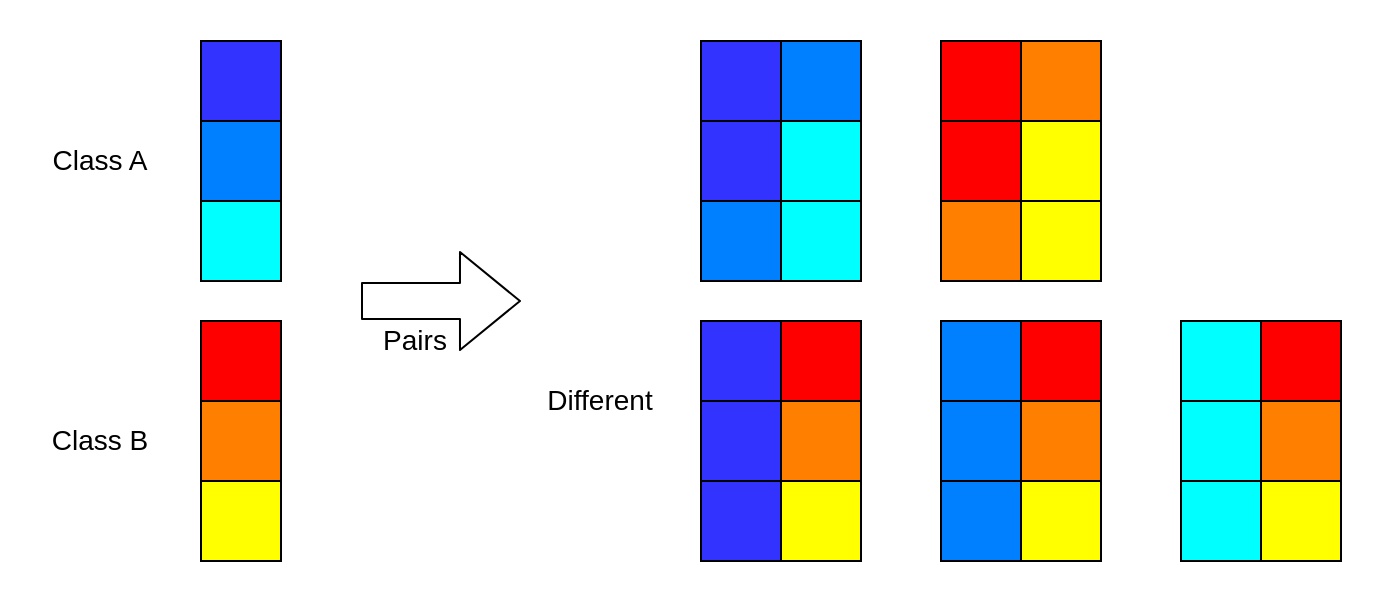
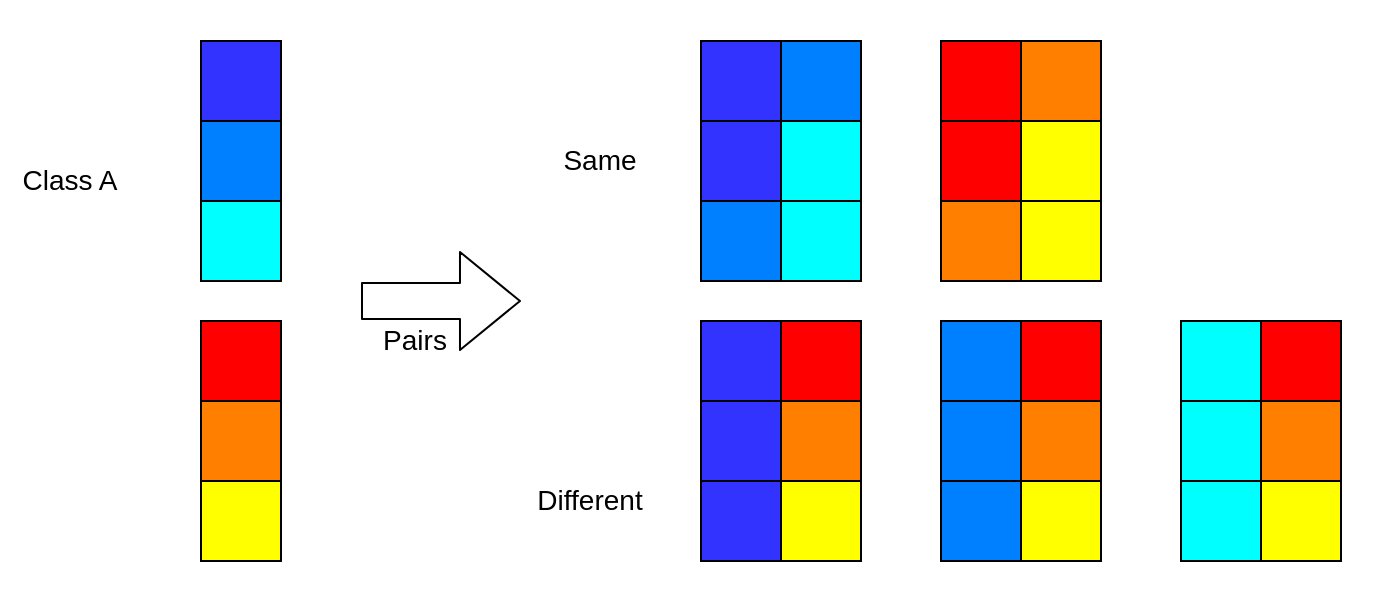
node "Class A": moved (101, 161) -> (71, 181)
node "Same": added
node "Different": moved (601, 401) -> (591, 501)
node "Class B": removed
